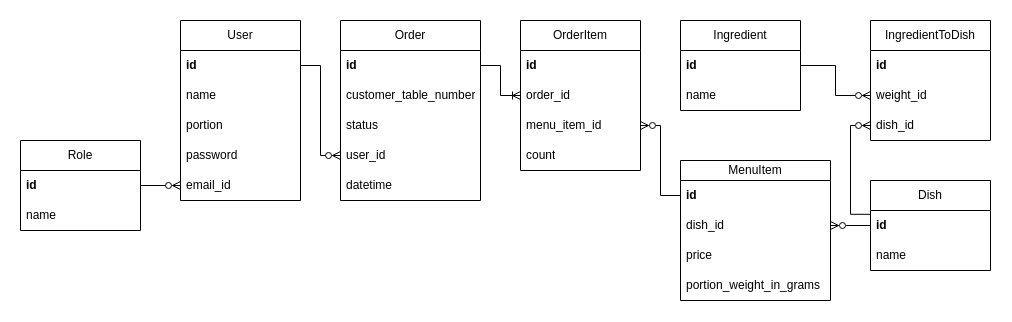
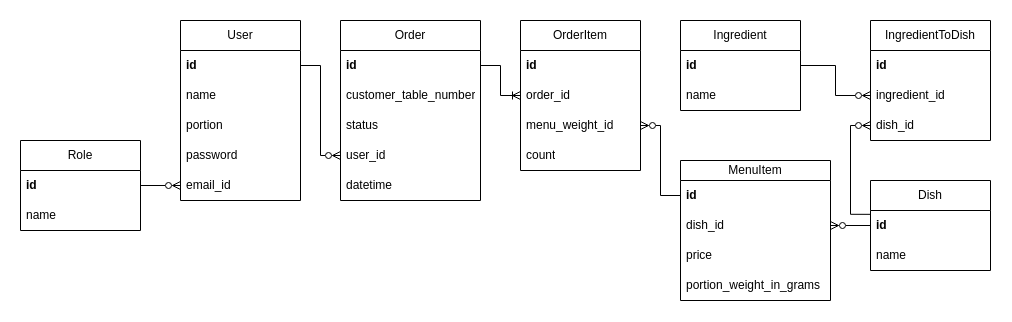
node "weight_id": label "weight_id" -> "ingredient_id"
node "menu_item_id": label "menu_item_id" -> "menu_weight_id"
